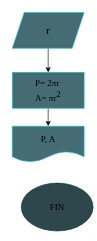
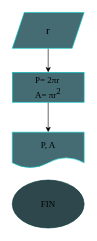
node "P= 2πr A= πr2": size 72x36 -> 72x30
node "P, A": moved (48, 144) -> (48, 150)
node "FIN": moved (57, 207) -> (48, 204)
